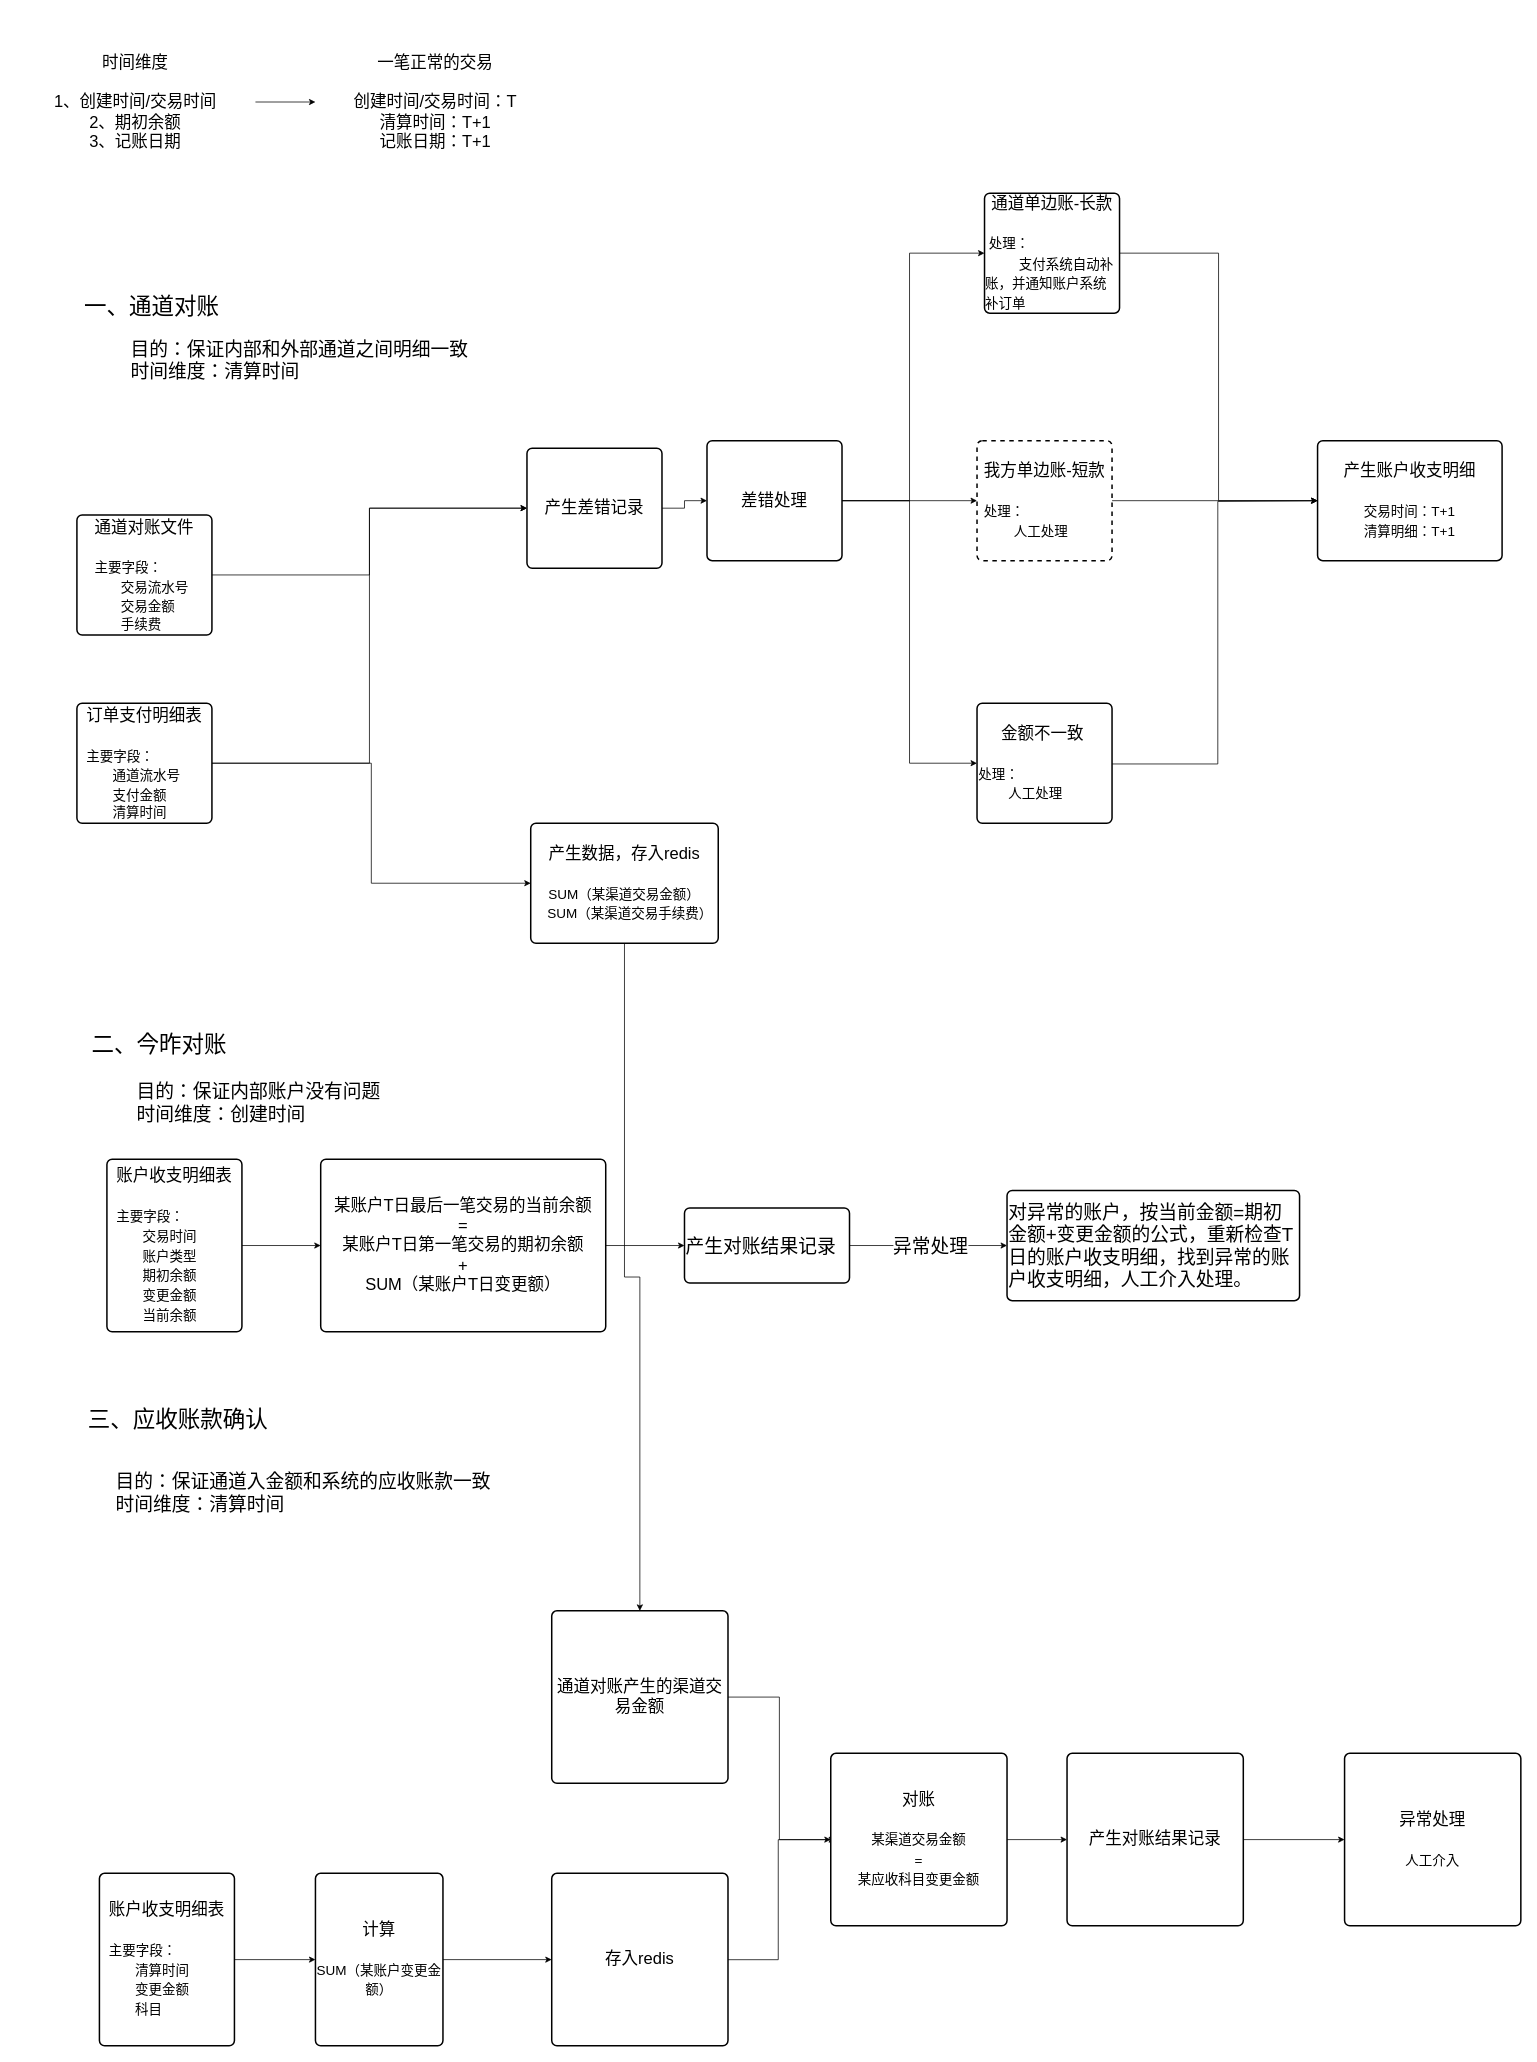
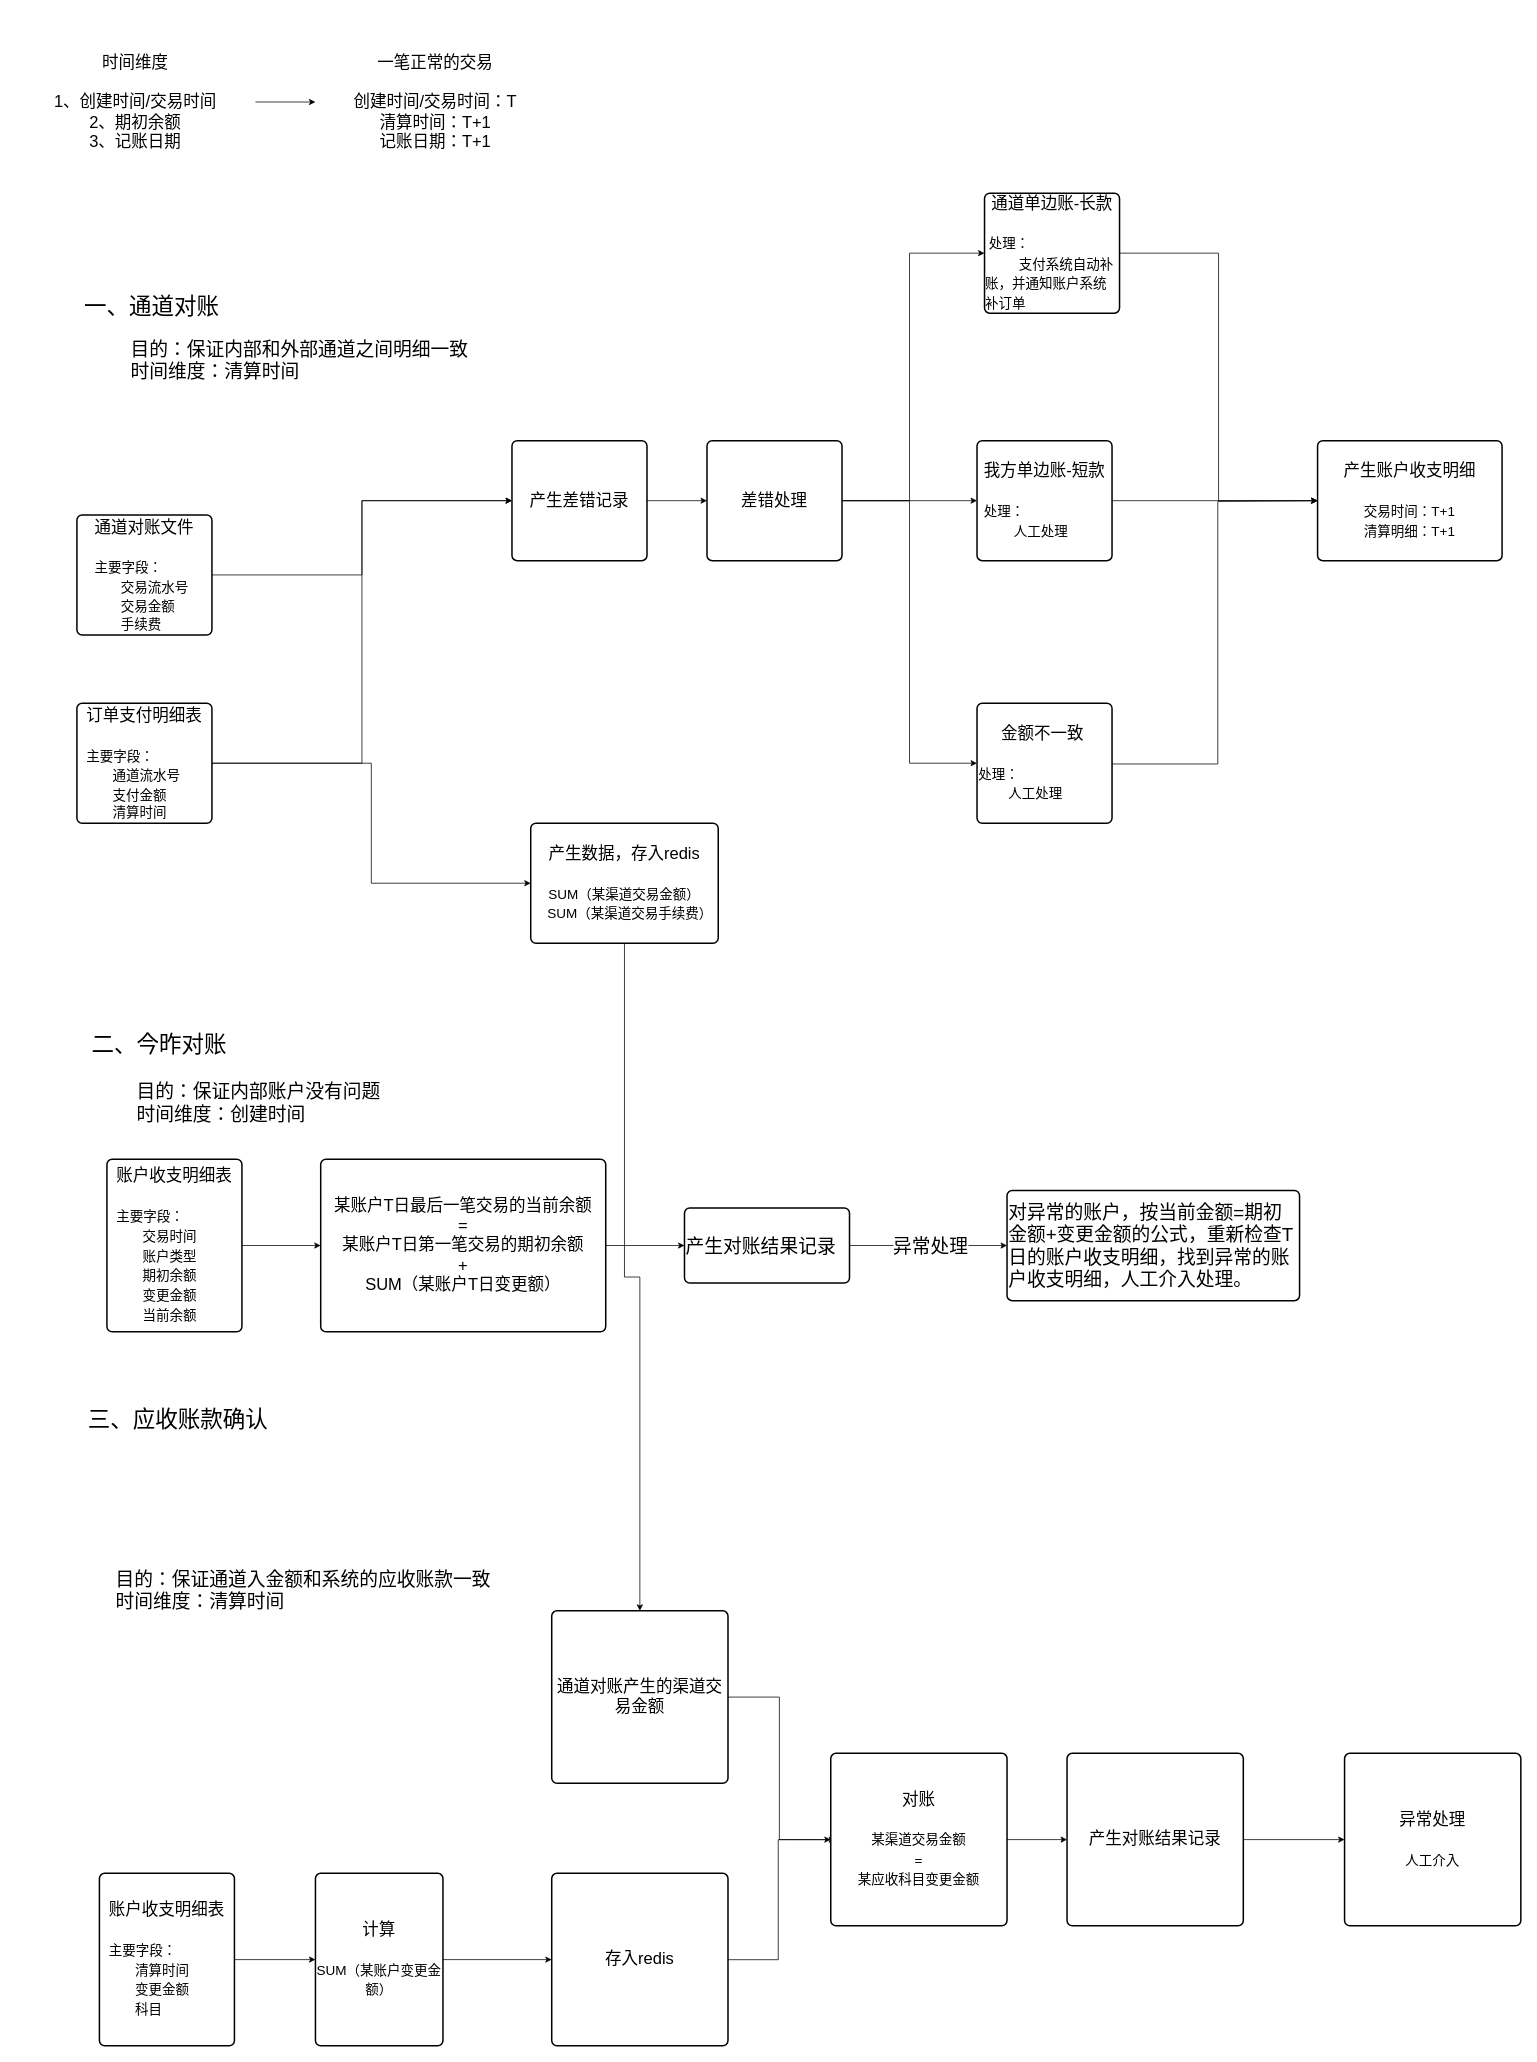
node "我方单边账-短款 处理： 人工处理": style dashed -> solid
node "产生差错记录": moved (594, 508) -> (579, 501)
node "目的：保证通道入金额和系统的应收账款一致 时间维度：清算时间": moved (309, 1491) -> (309, 1588)
